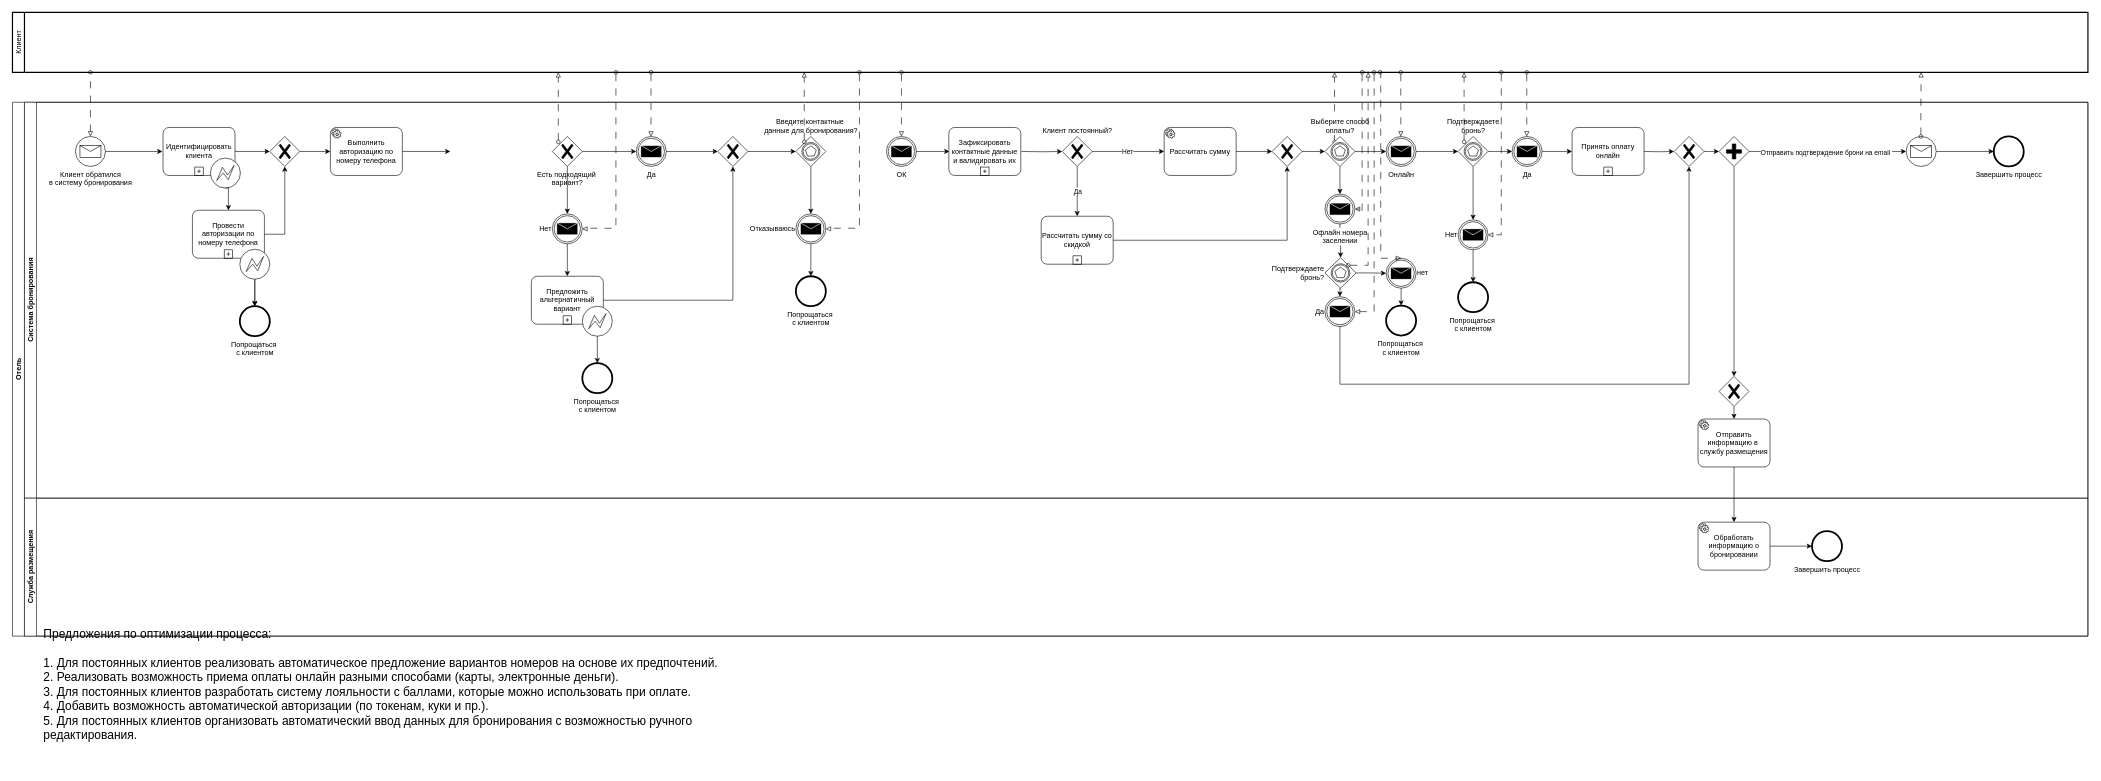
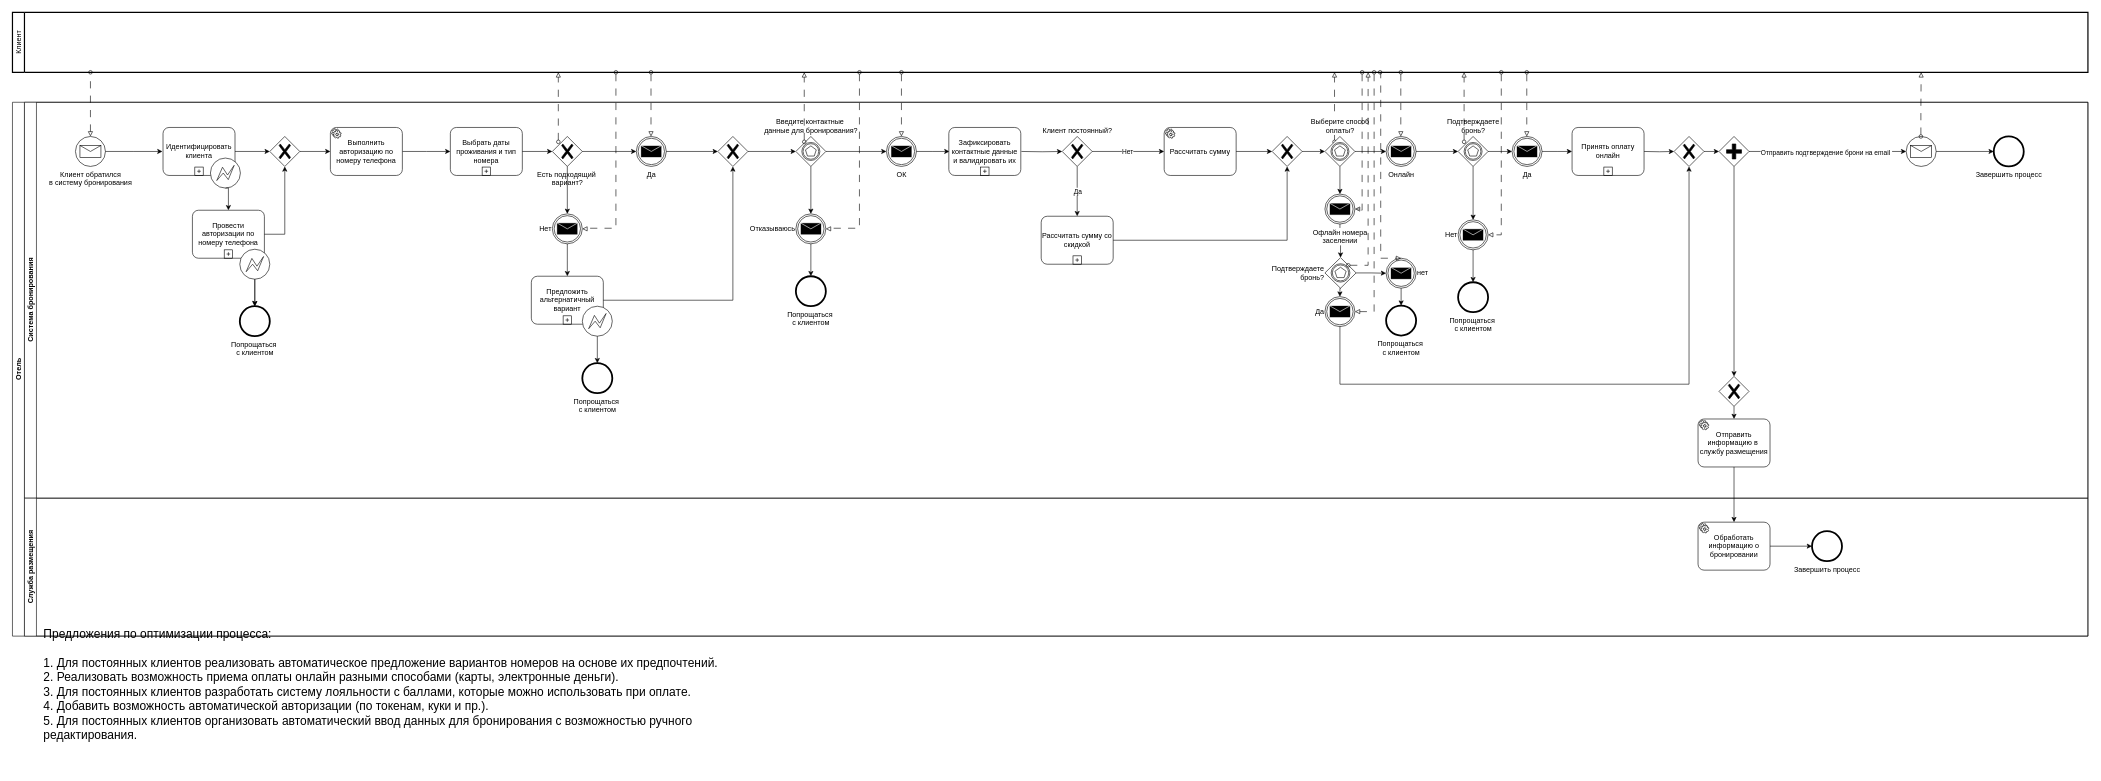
node "Выбрать даты проживания и тип номера": added
edge "Выбрать даты проживания и тип номера" -> "Есть подходящий вариант?": added
edge "Введите контактные данные для бронирования?" -> "ОК": added
